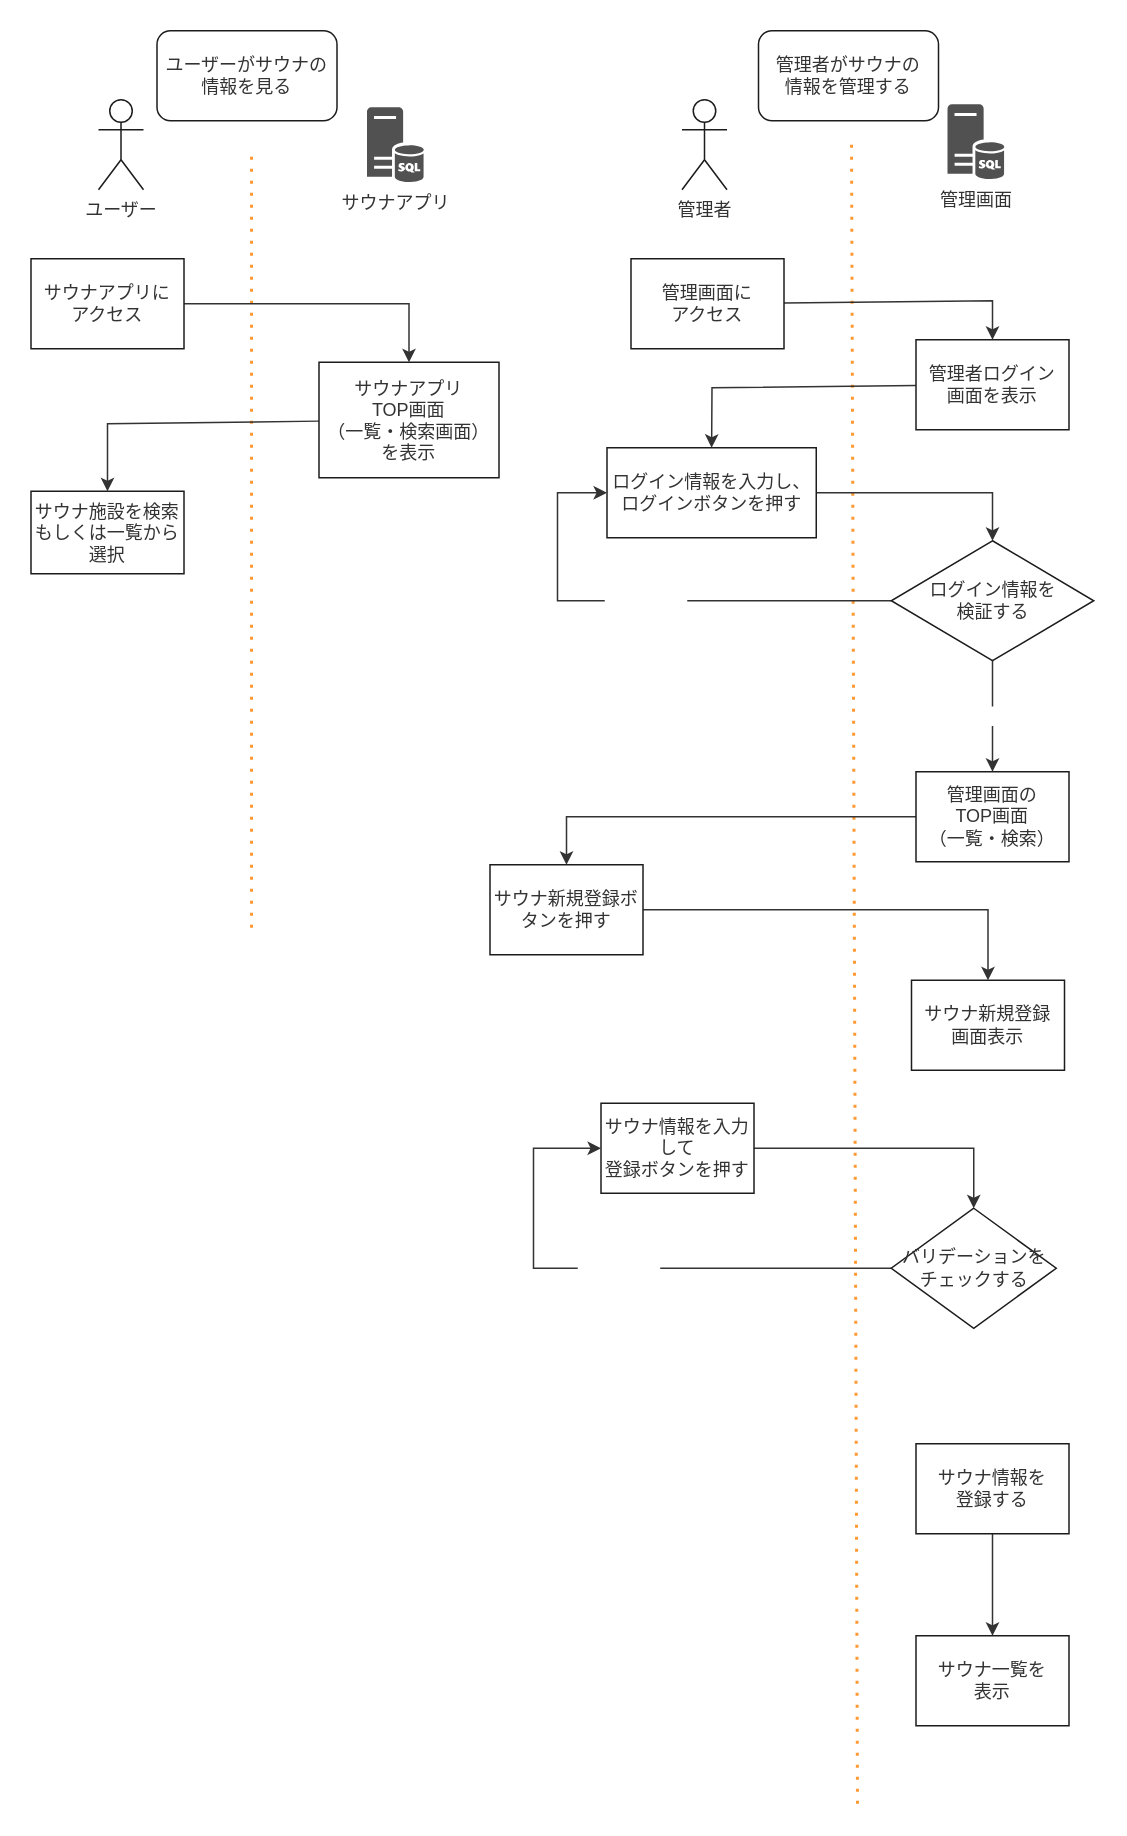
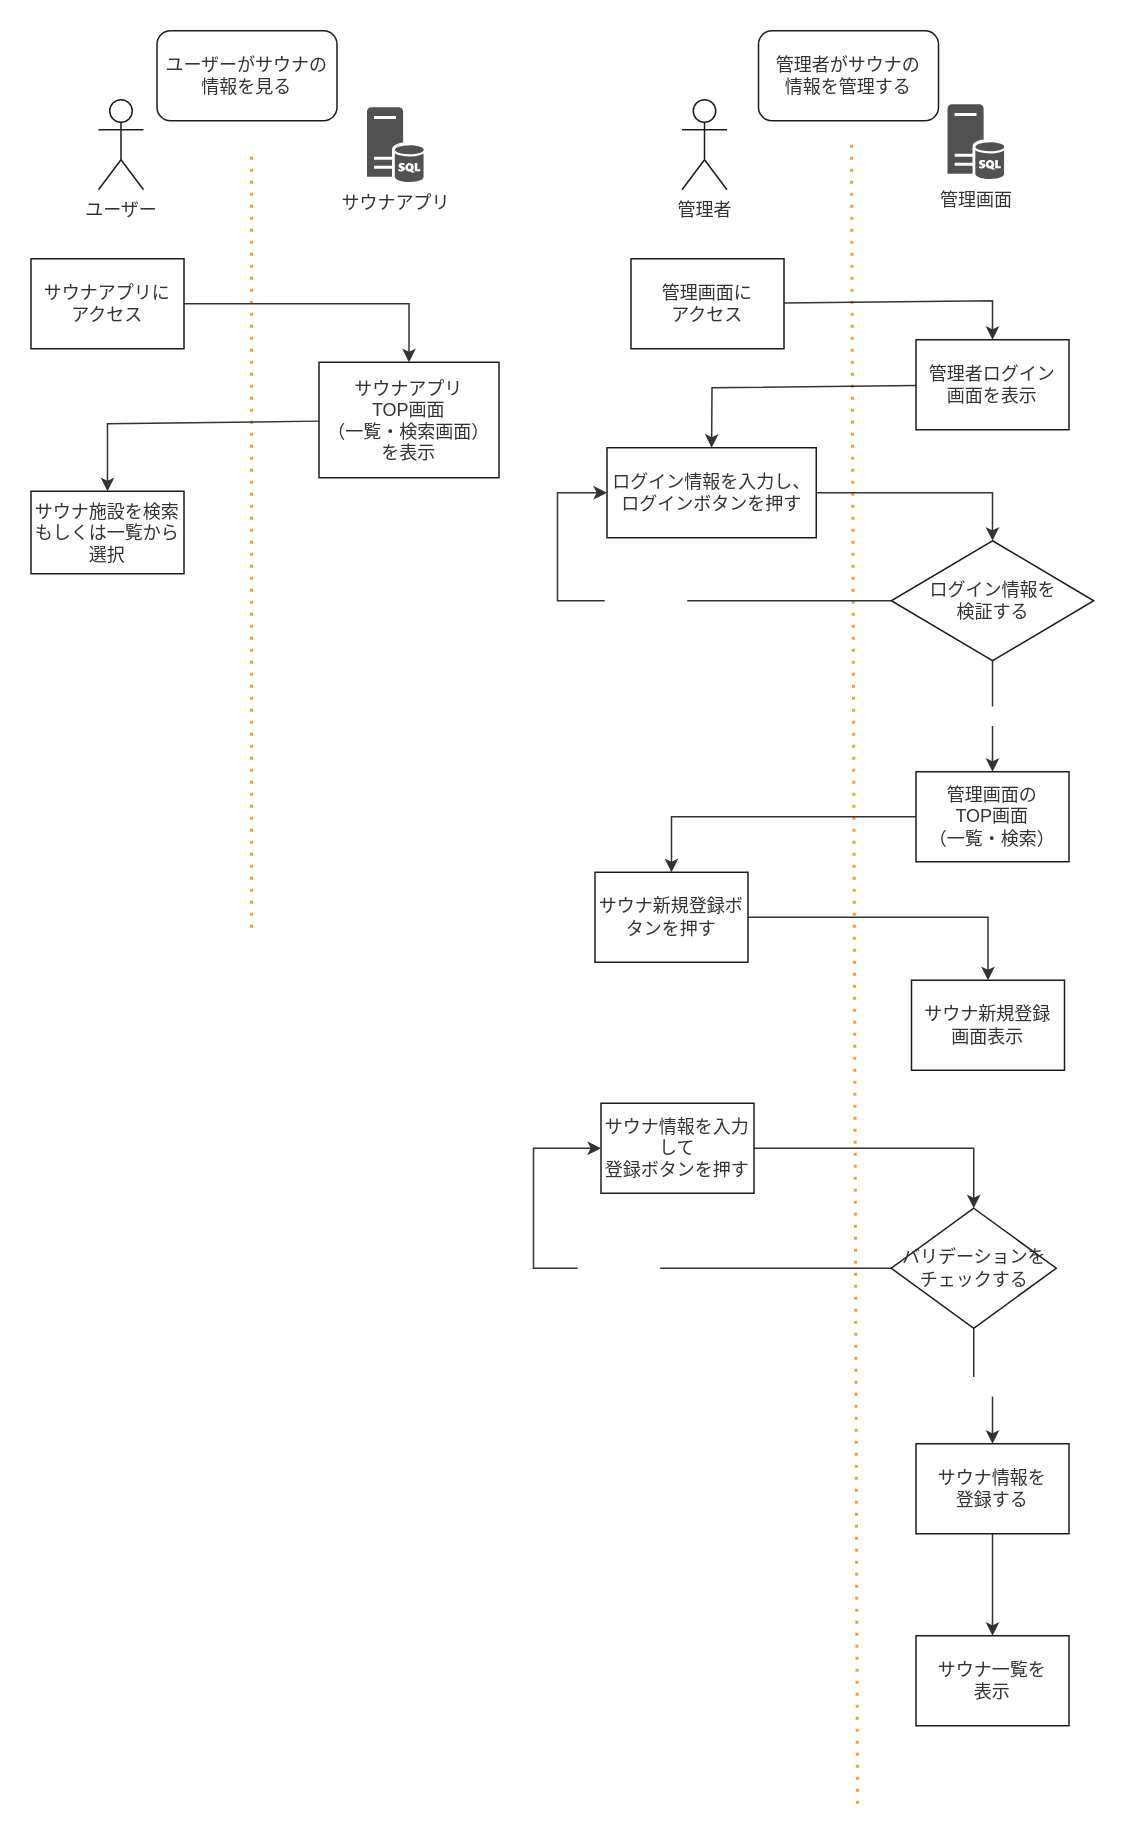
node "サウナ新規登録ボタンを押す": moved (566, 910) -> (671, 917)
edge "バリデーションを チェックする" -> "サウナ情報を 登録する": added, label "正しい"
